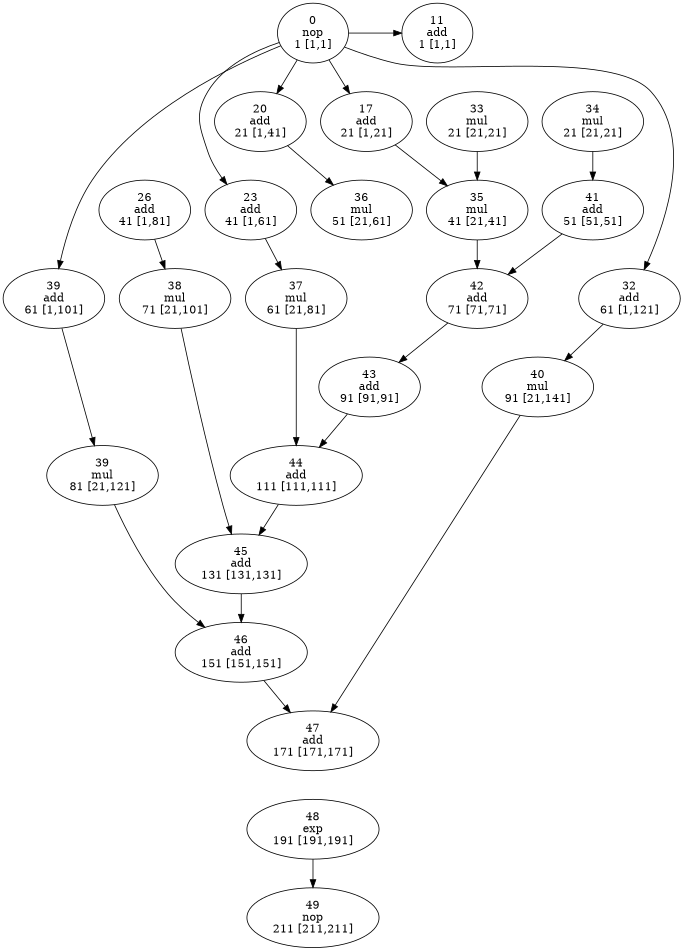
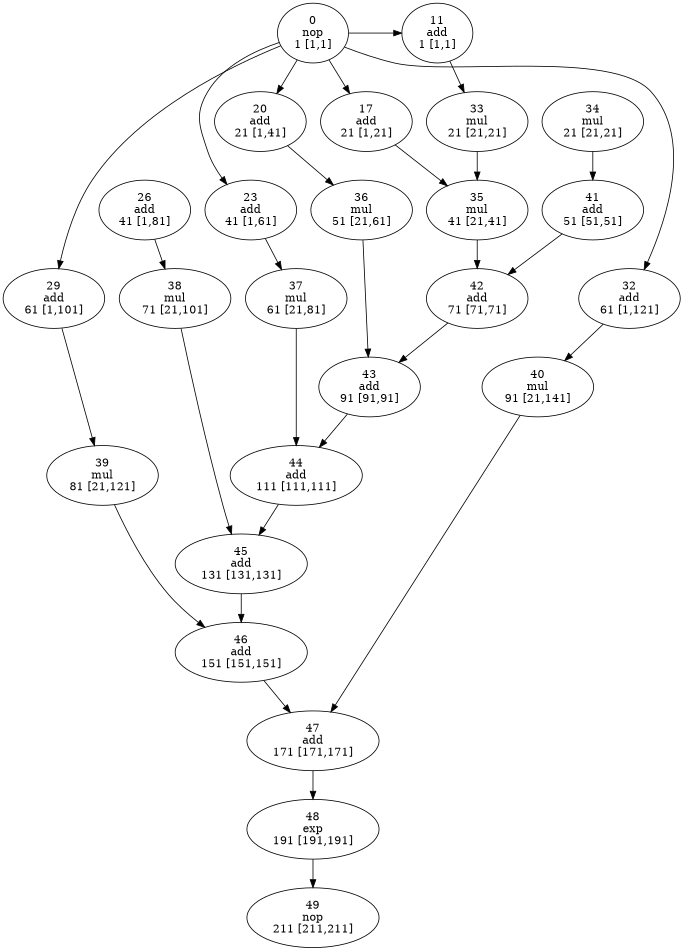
edge "11 add 1 [1,1]" -> "33 mul 21 [21,21]": added
edge "36 mul 51 [21,61]" -> "43 add 91 [91,91]": added
node "39 add 61 [1,101]": label "39 add 61 [1,101]" -> "29 add 61 [1,101]"
edge "47 add 171 [171,171]" -> "48 exp 191 [191,191]": added
